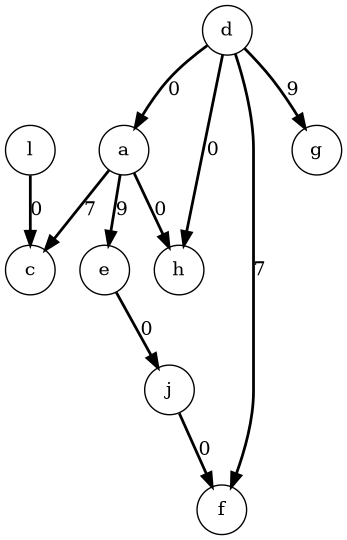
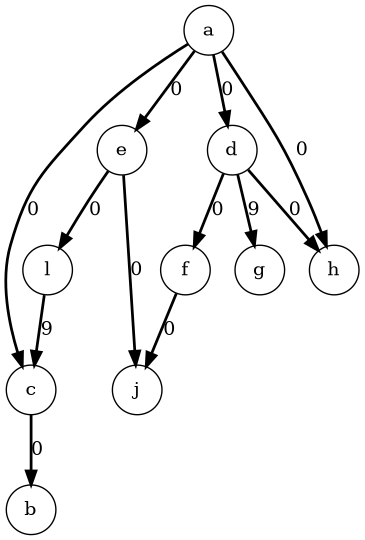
edge "d" -> "a": reversed
edge "e" -> "l": added, label "0"
edge "l" -> "c": label "0" -> "9"
edge "a" -> "c": label "7" -> "0"
edge "a" -> "e": label "9" -> "0"
edge "d" -> "f": label "7" -> "0"
edge "j" -> "f": reversed
node "b": added
